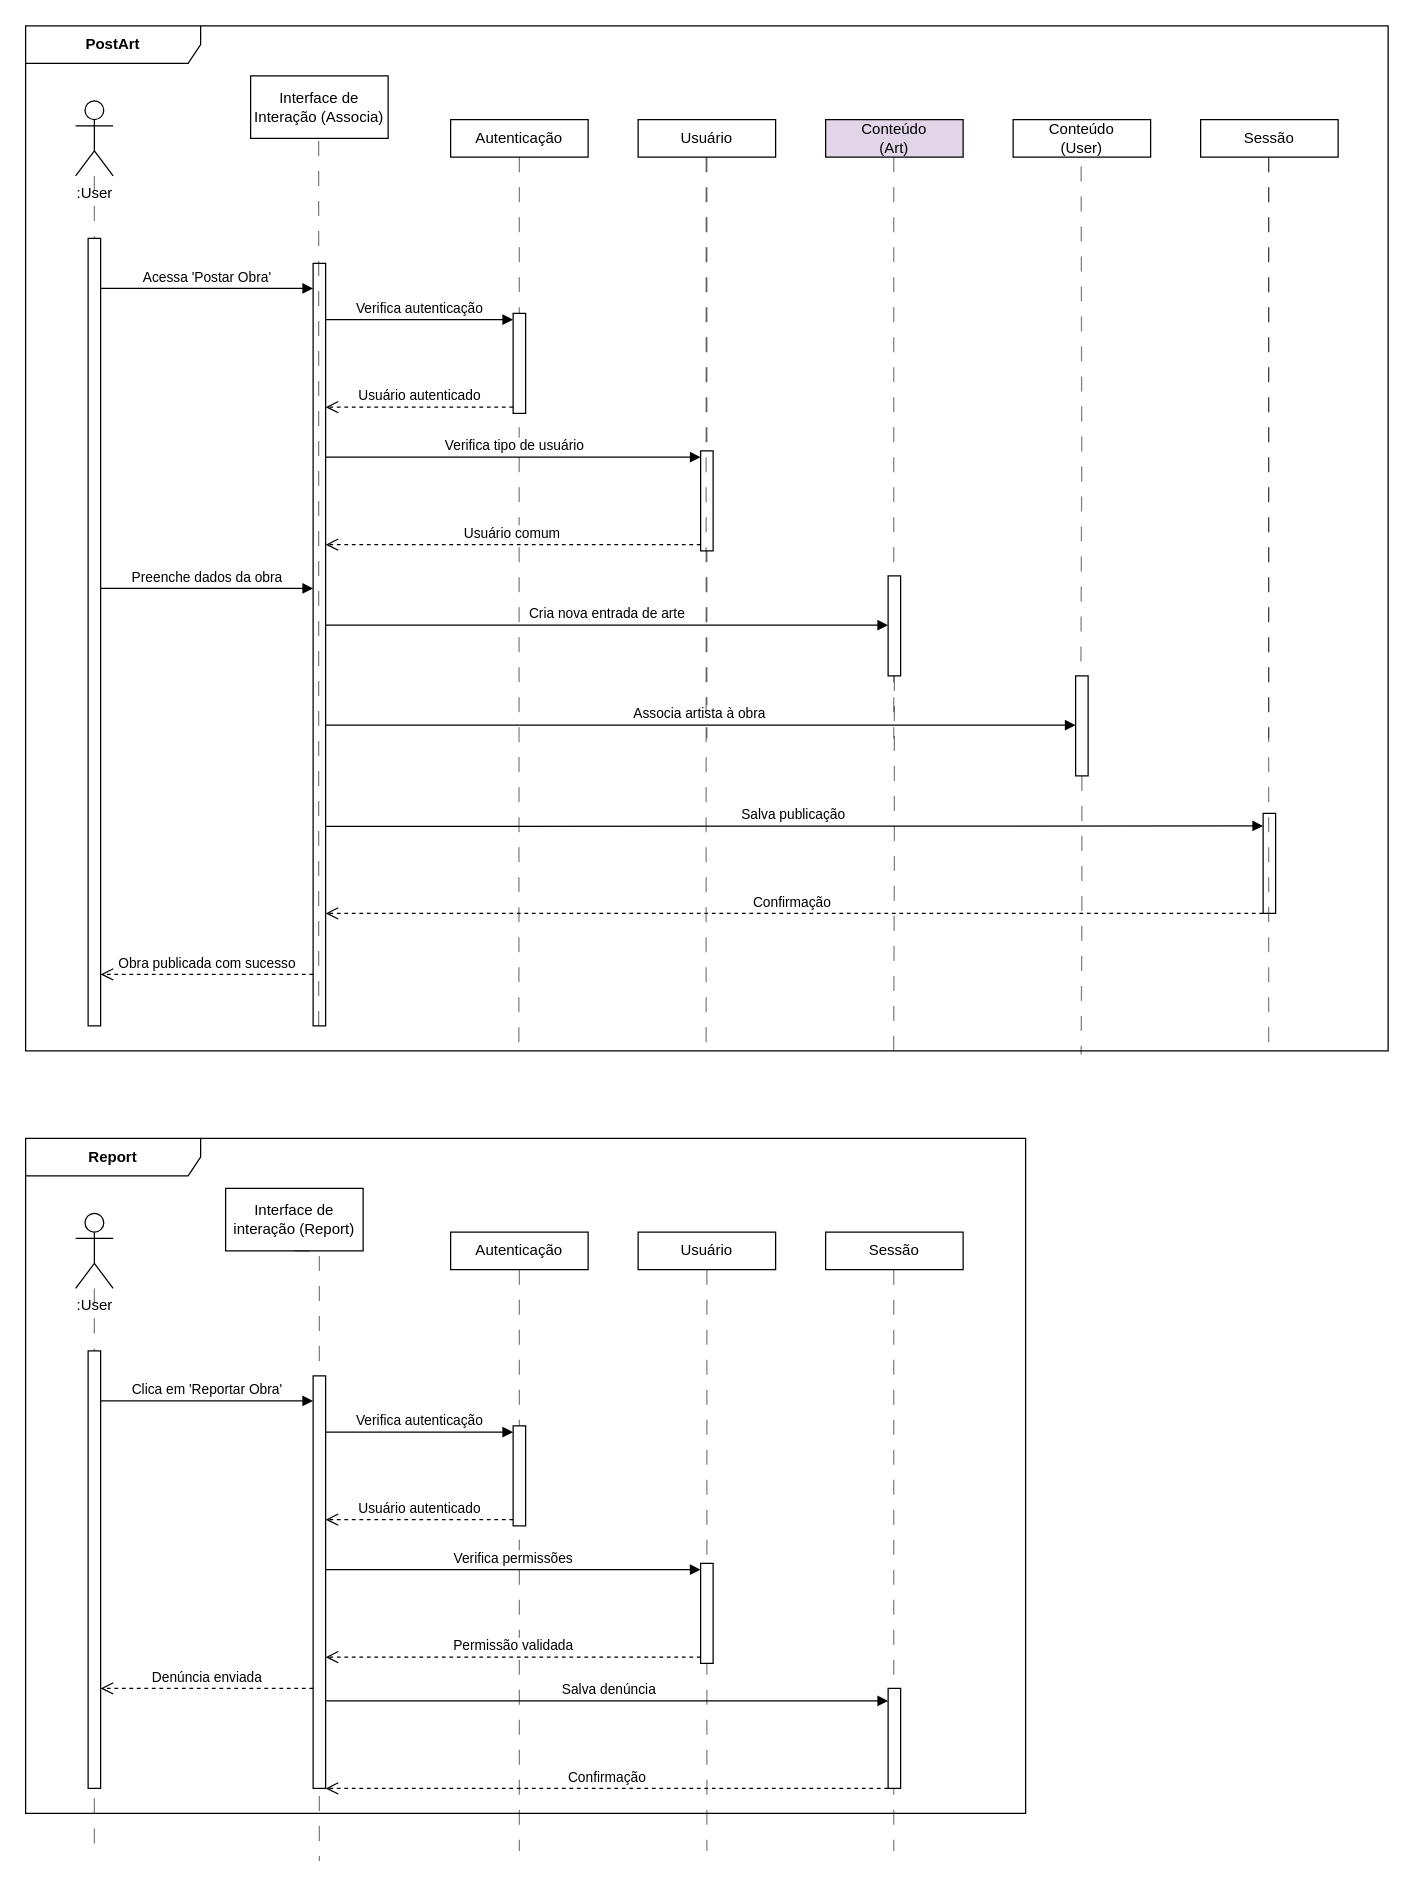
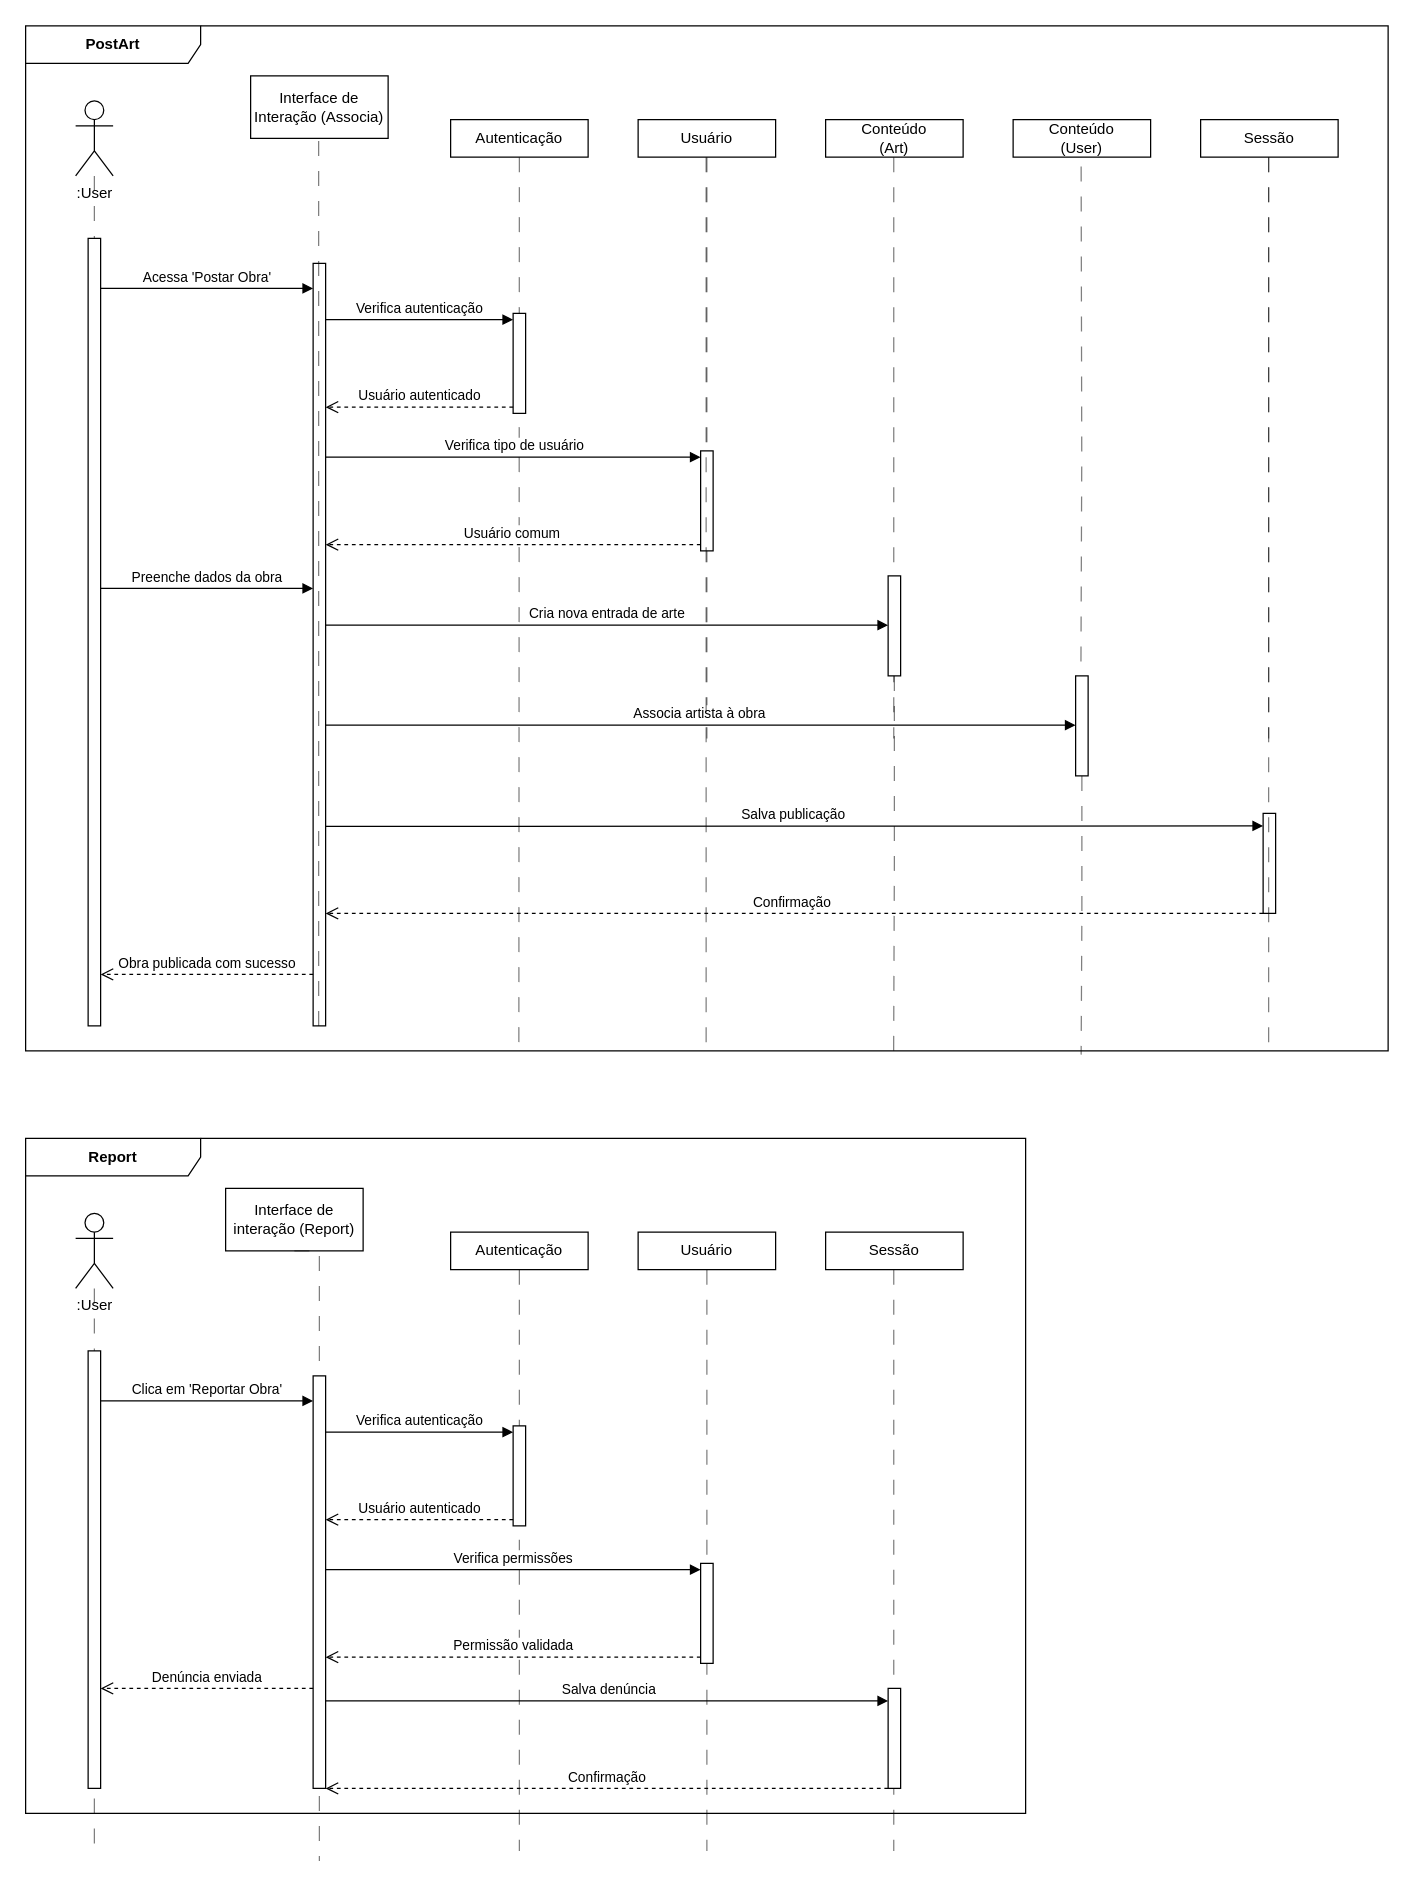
node "Conteúdo (Art)": fillcolor #e1d5e7 -> #ffffff
